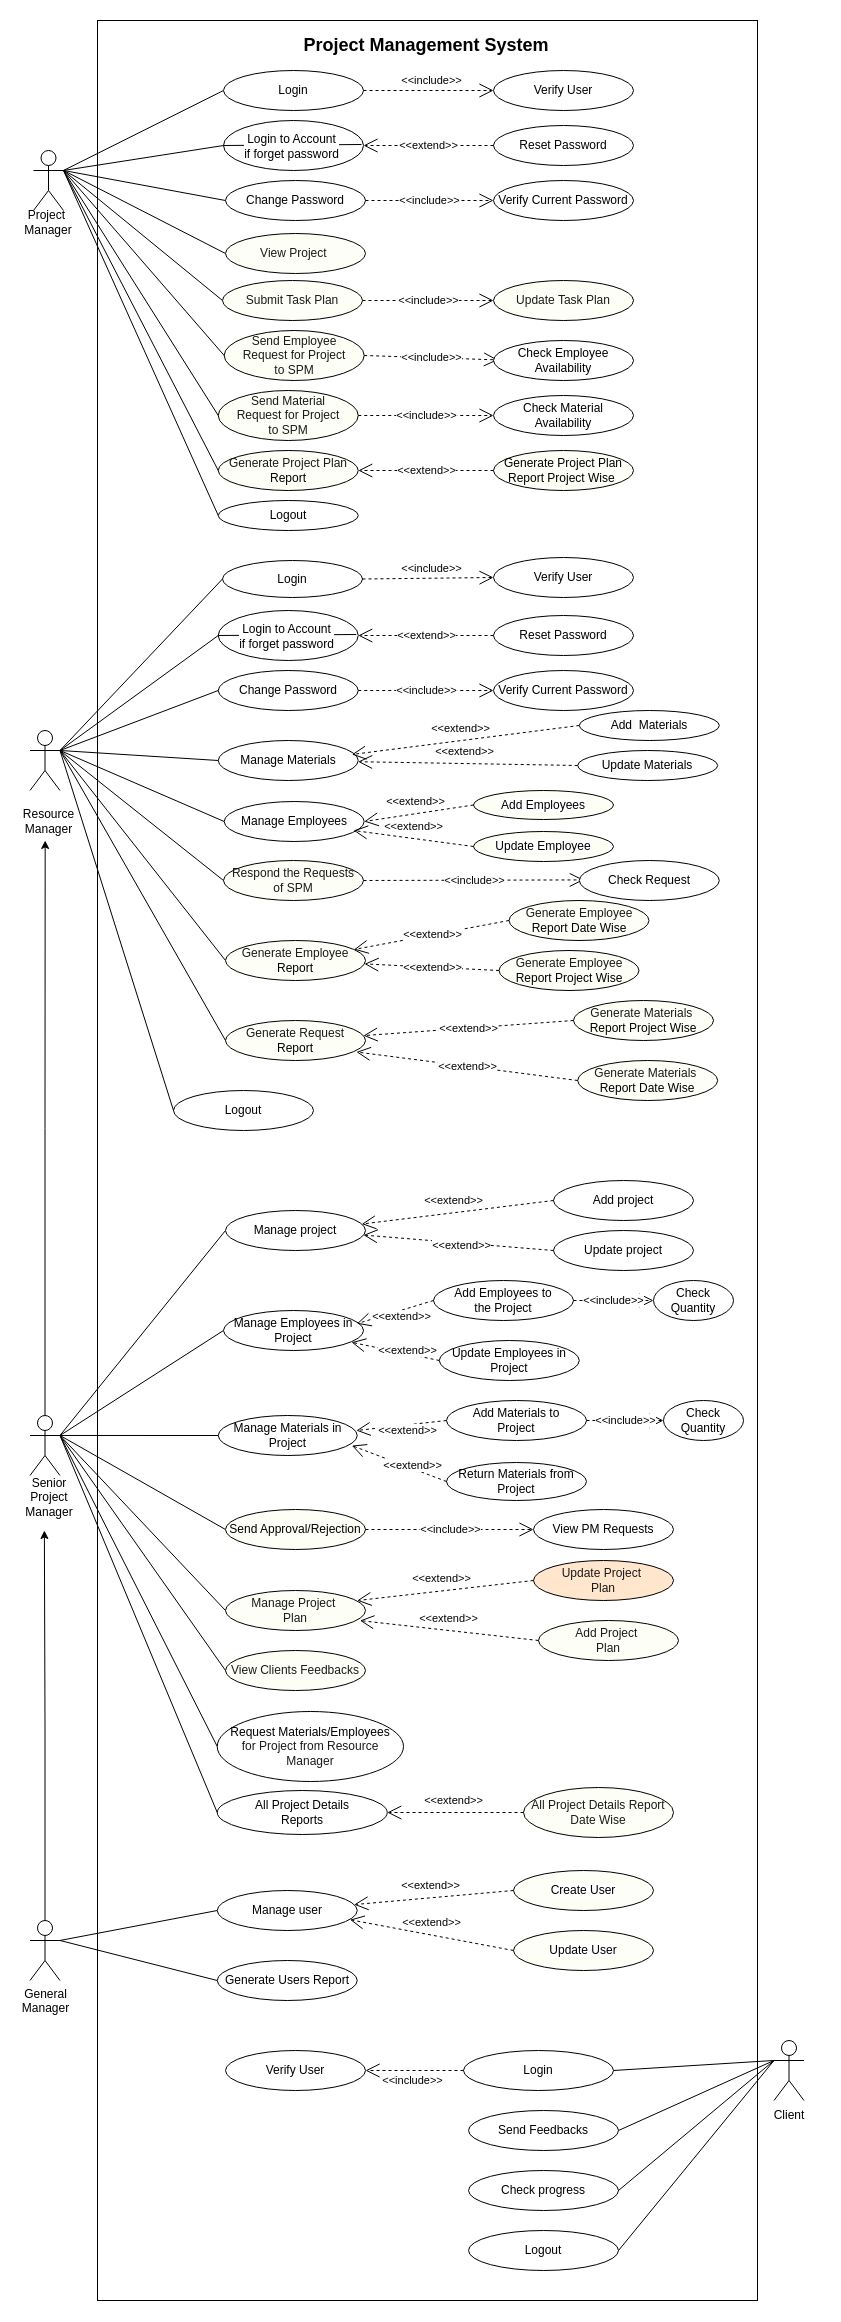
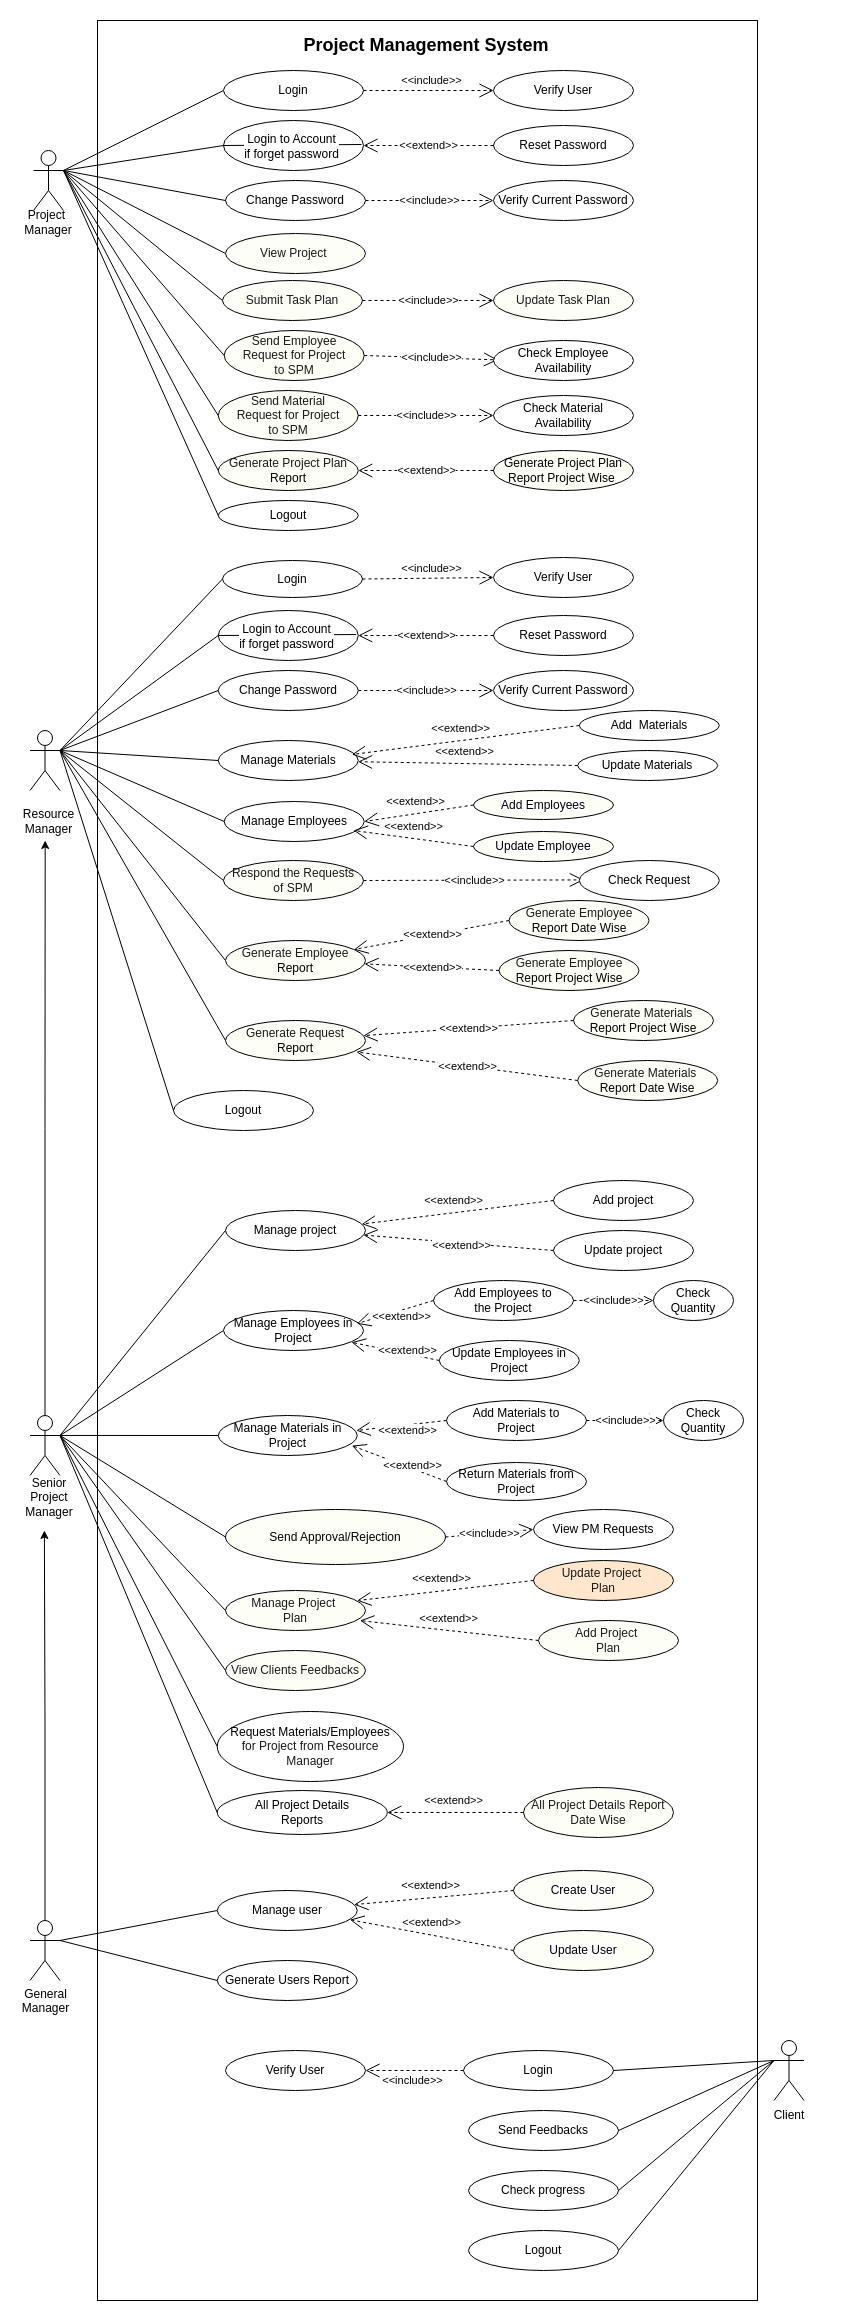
node "Send Approval/Rejection": size 140x40 -> 220x55
